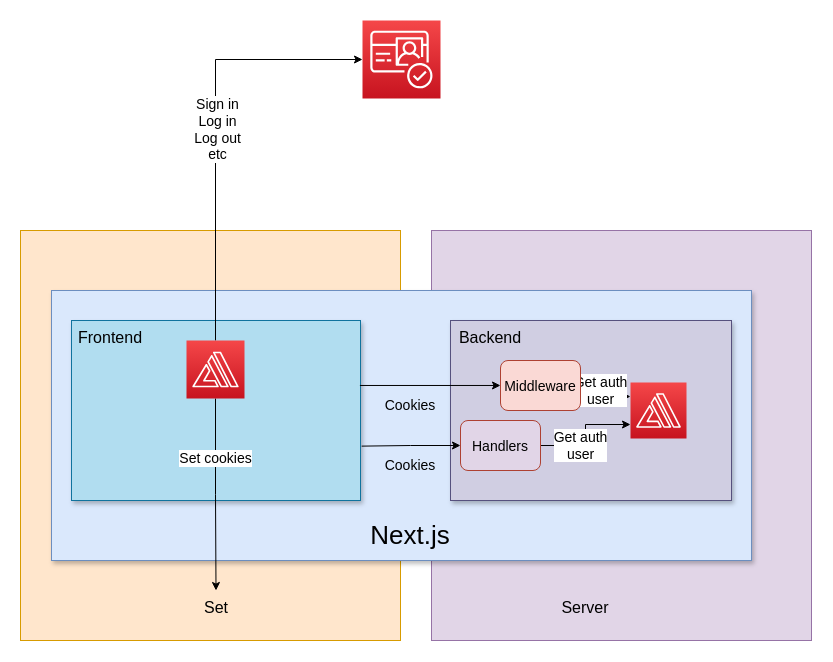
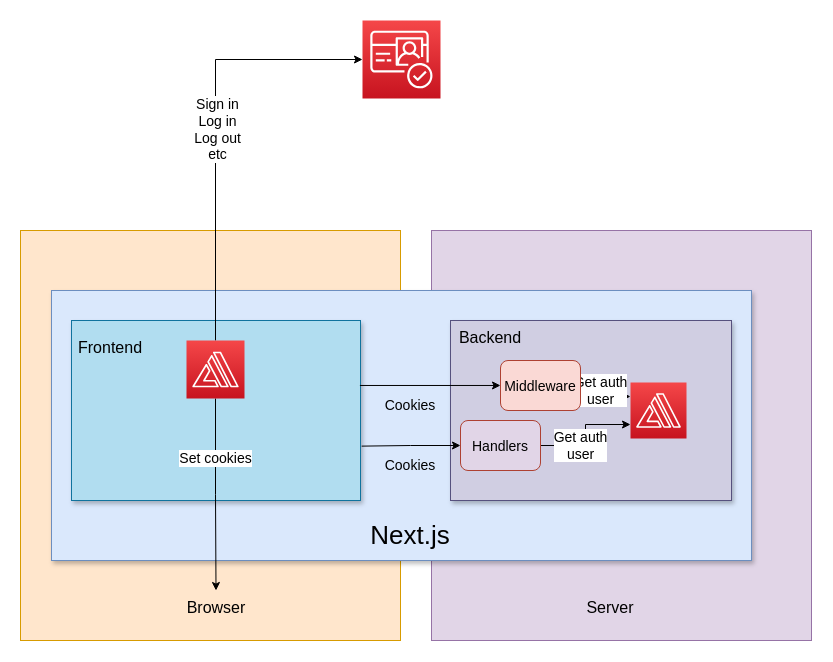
node "Frontend": moved (111, 336) -> (111, 346)
node "Set": label "Set" -> "Browser"
node "Server": moved (586, 606) -> (611, 606)
